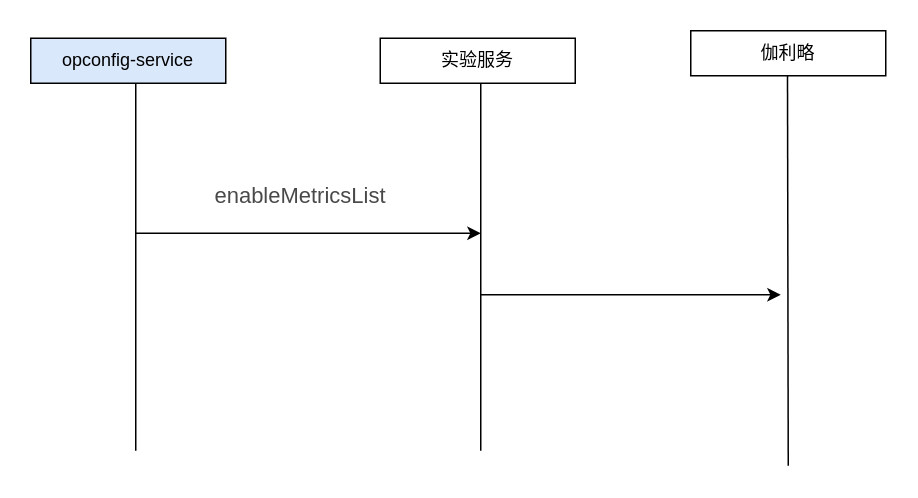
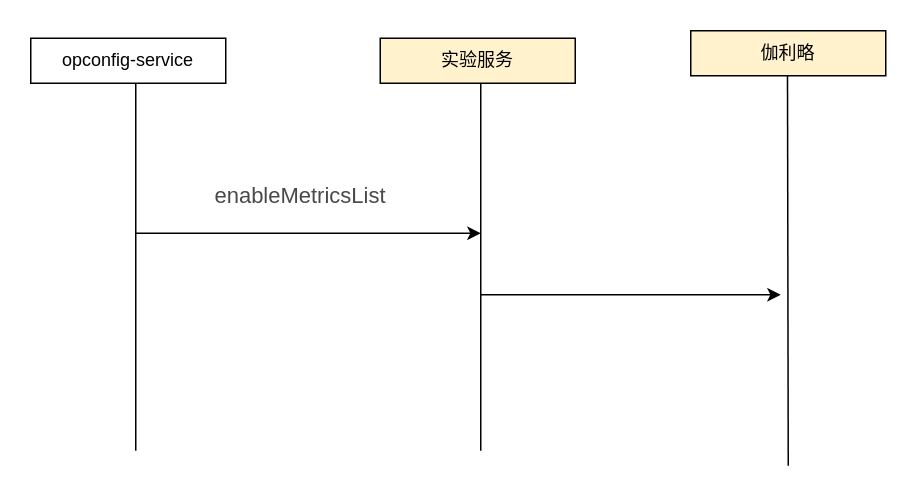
node "伽利略": fillcolor #ffffff -> #fff2cc
node "opconfig-service": fillcolor #dae8fc -> #ffffff
node "实验服务": fillcolor #ffffff -> #fff2cc
